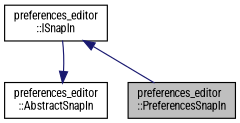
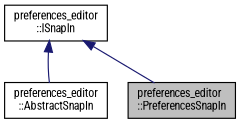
edge "preferences_editor ::ISnapIn" -> "preferences_editor ::AbstractSnapIn": reversed
